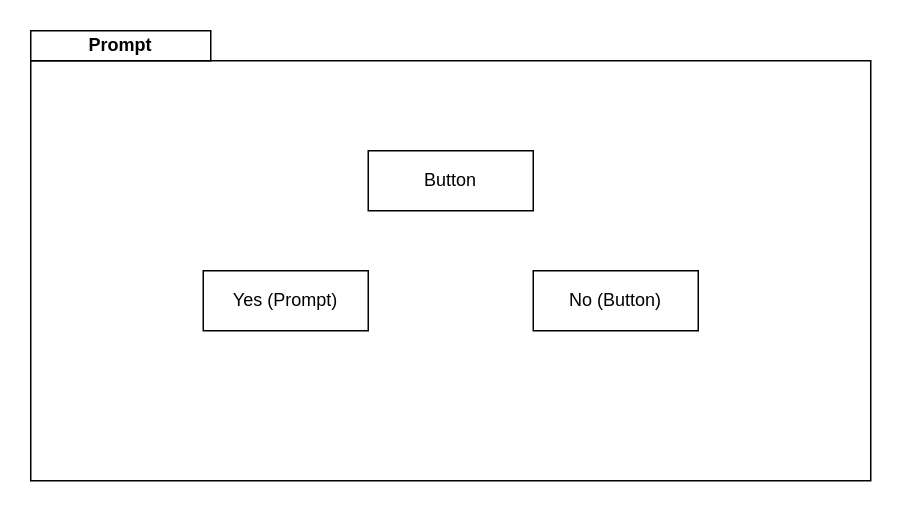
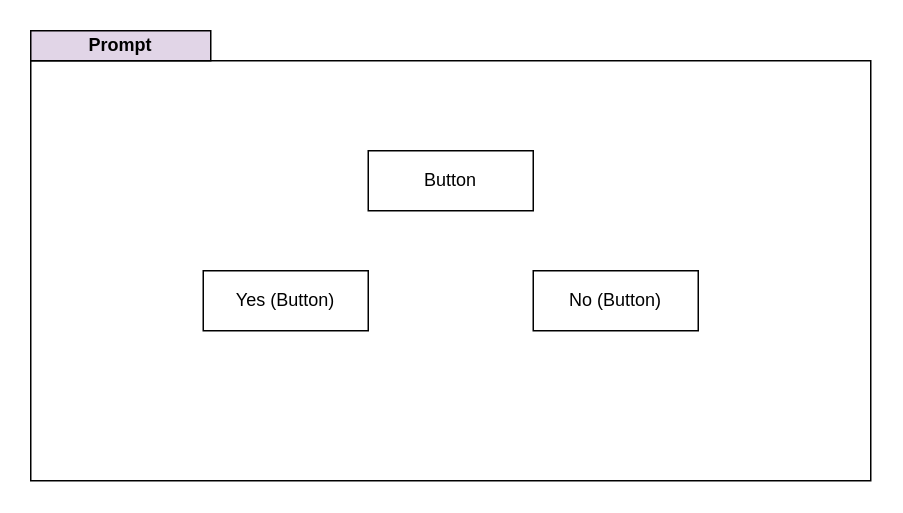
node "Prompt": fillcolor #ffffff -> #e1d5e7
node "Yes (Prompt)": label "Yes (Prompt)" -> "Yes (Button)"
